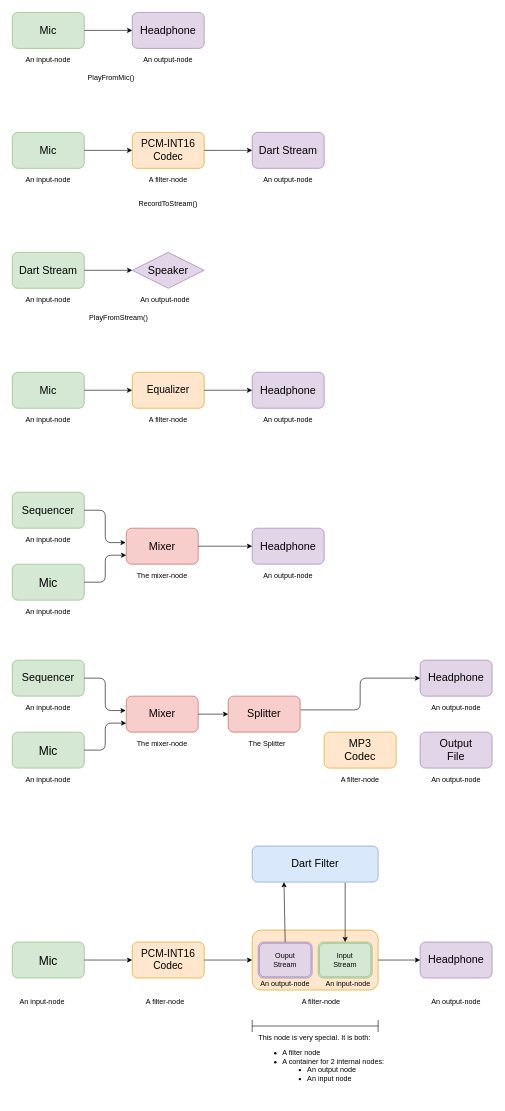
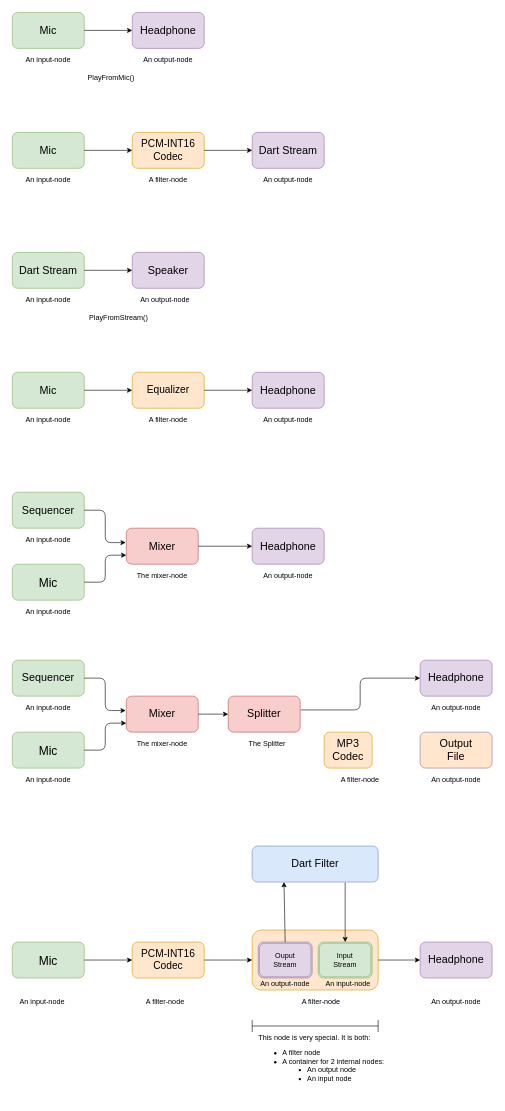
node "RecordToStream()": removed
node "Speaker": shape diamond -> rounded rectangle
node "MP3 Codec": size 72x36 -> 48x36
node "Output File": fillcolor #e1d5e7 -> #ffe6cc
